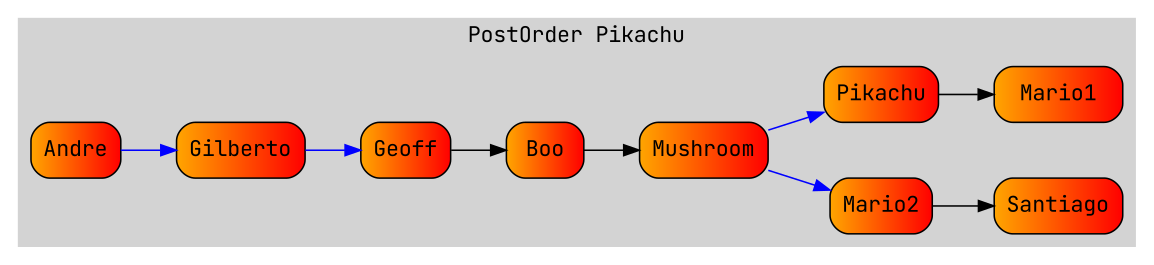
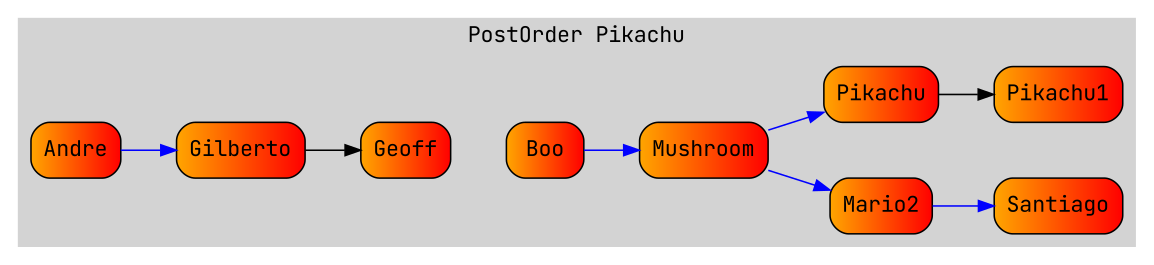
node "Mario1": label "Mario1" -> "Pikachu1"
edge "Gilberto" -> "Geoff": color blue -> black
edge "Geoff" -> "Boo": removed
edge "Boo" -> "Mushroom": color black -> blue
edge "Mario2" -> "Santiago": color black -> blue
